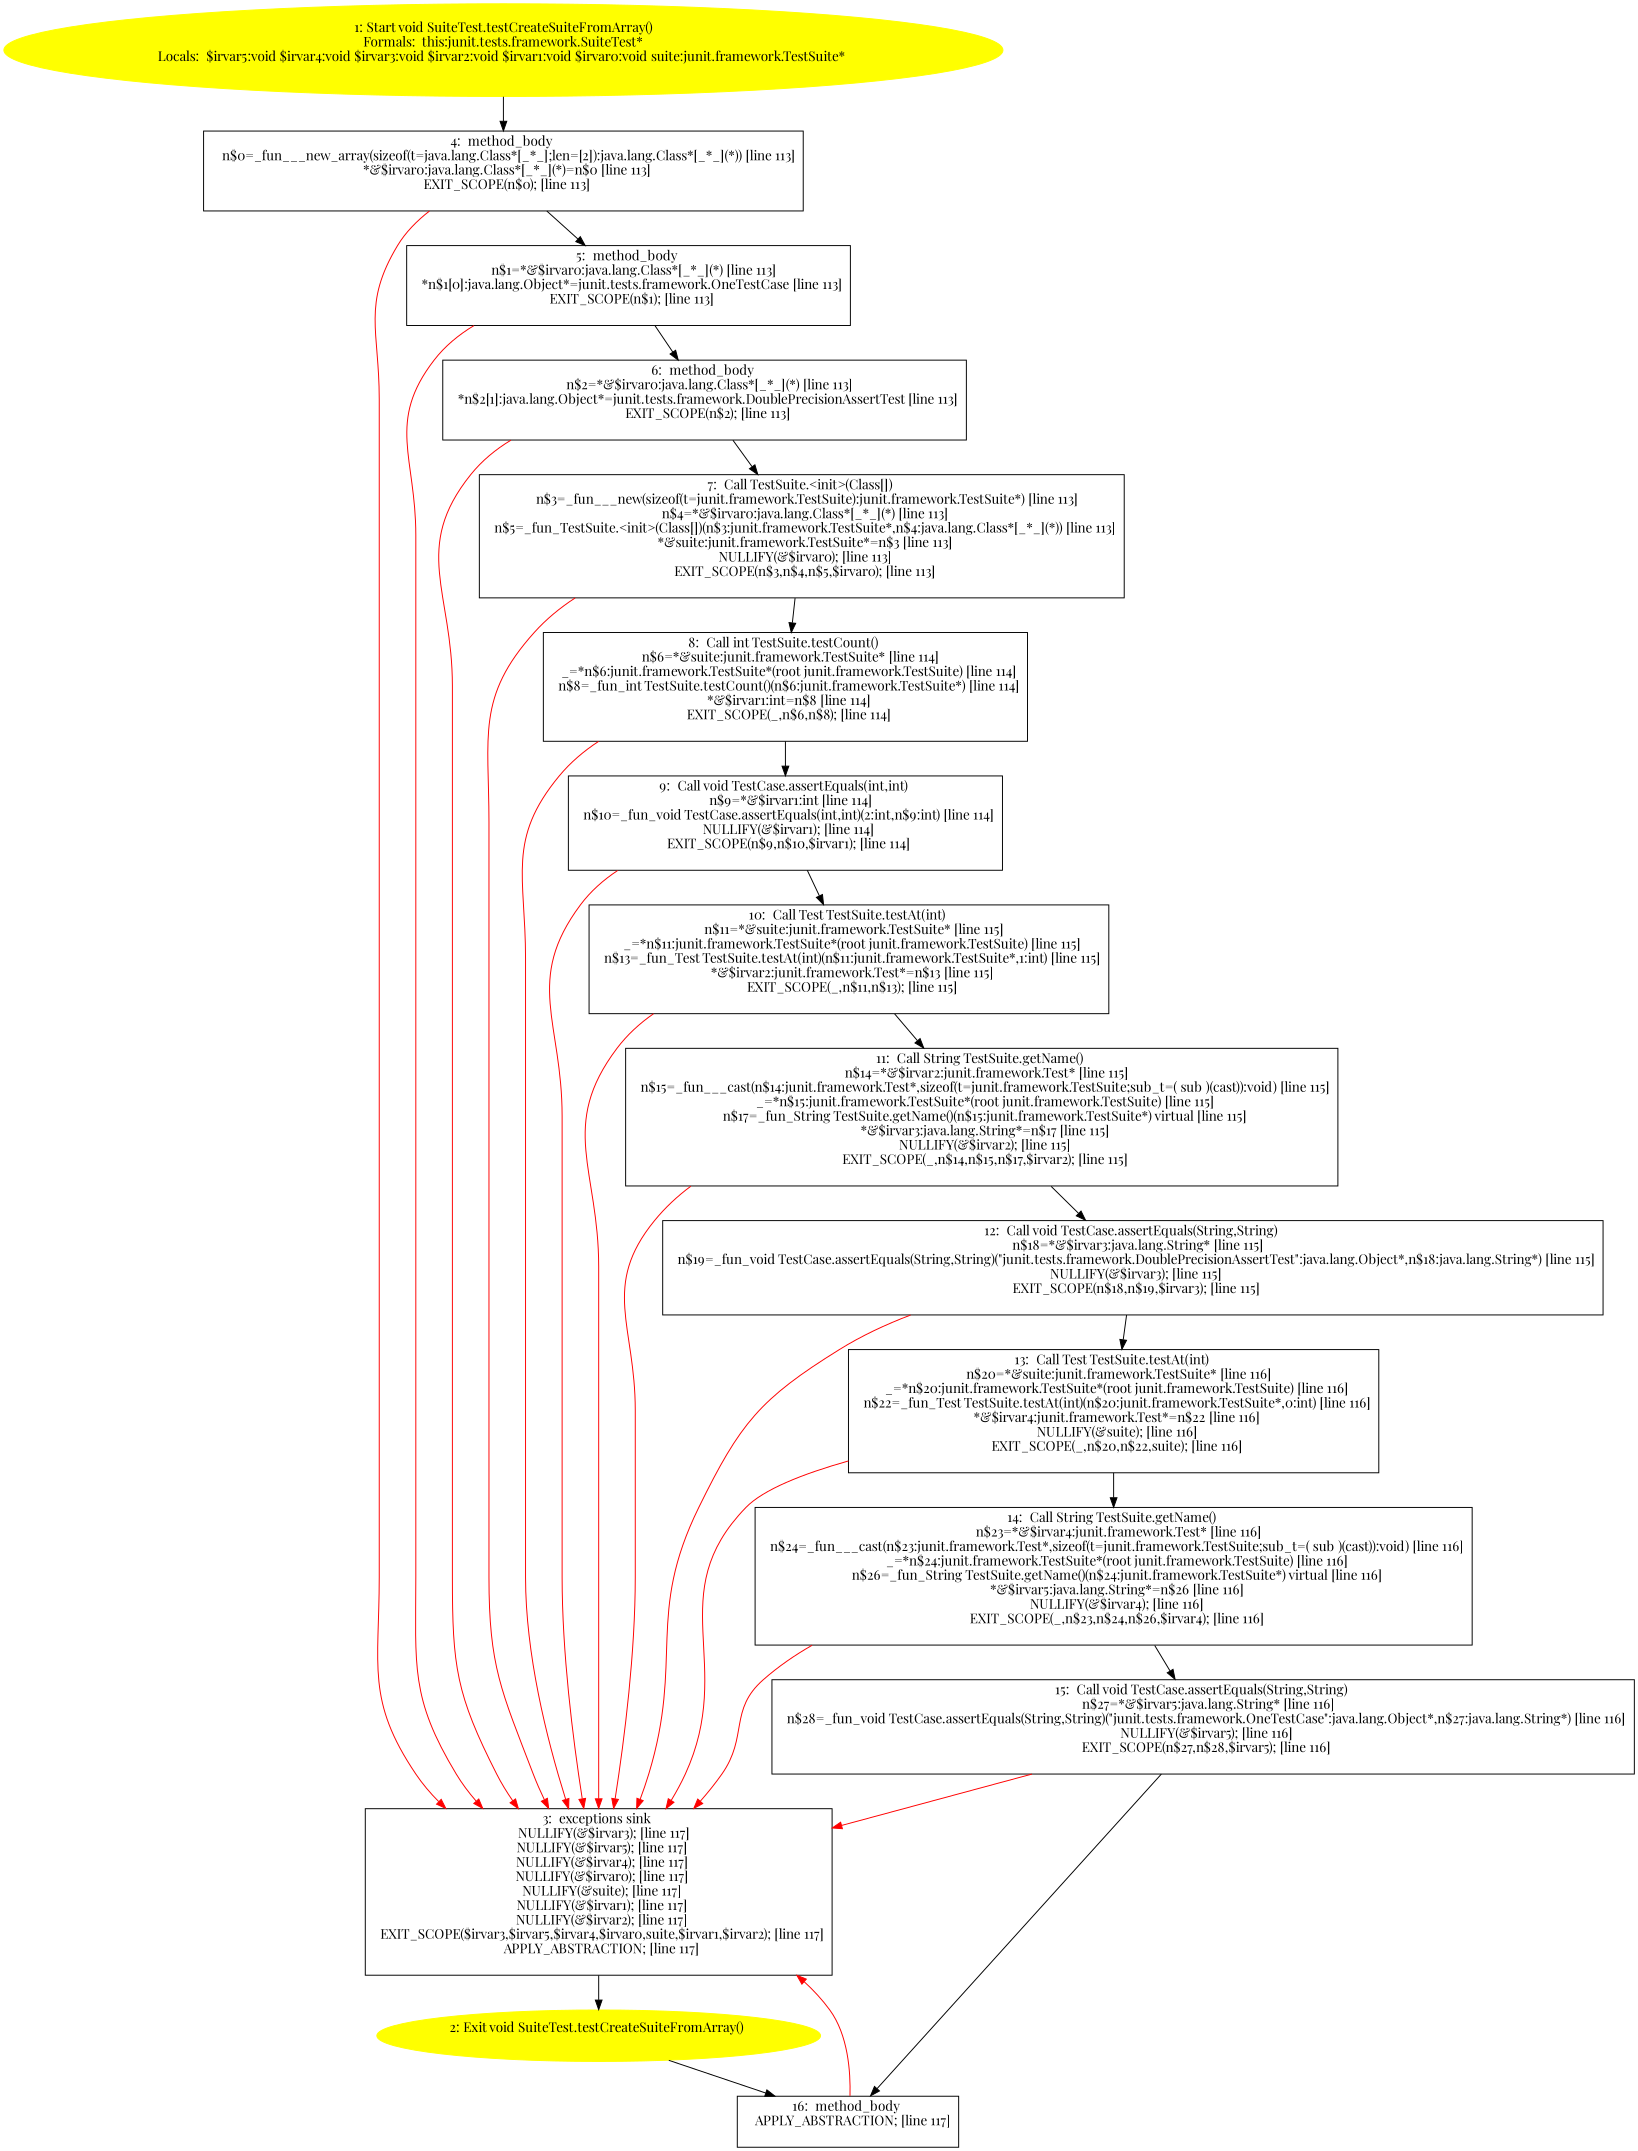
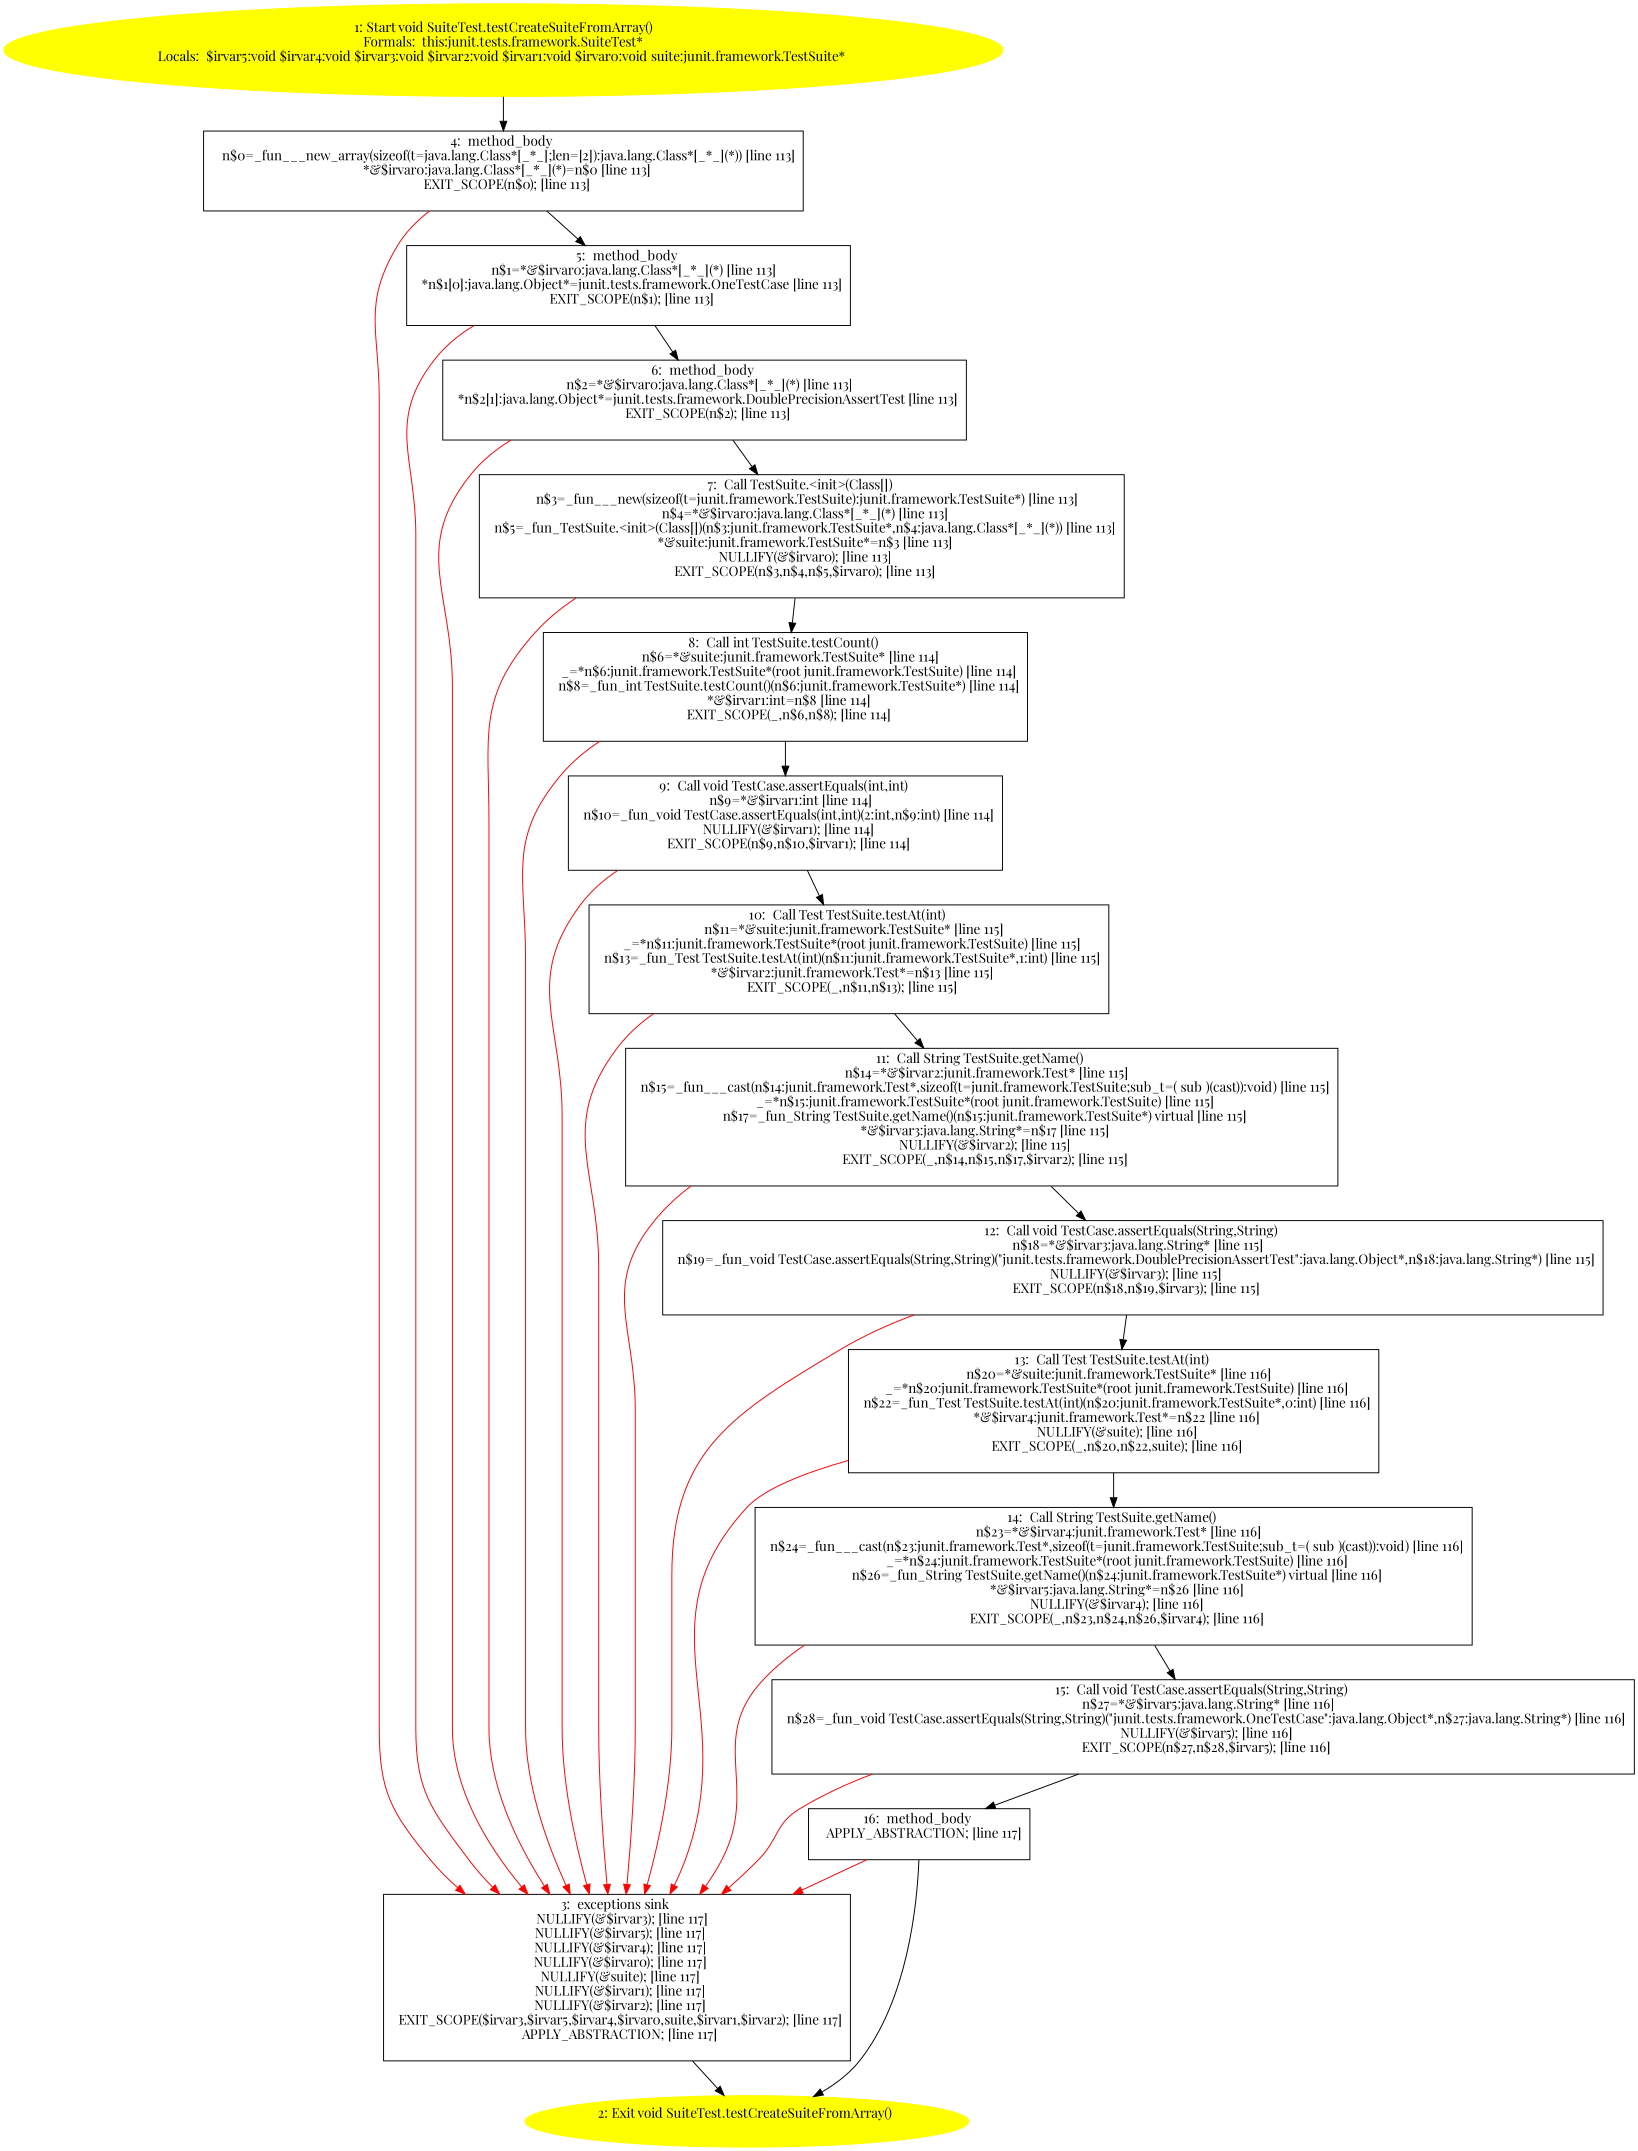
edge "2: Exit void SuiteTest.testCreateSuiteFromArray()" -> "16:  method_body APPLY_ABSTRACTION; [line 117]": reversed
